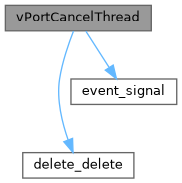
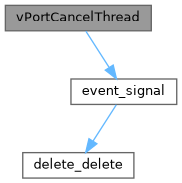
edge "vPortCancelThread" -> "delete_delete": now "event_signal" -> "delete_delete"
